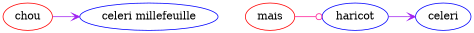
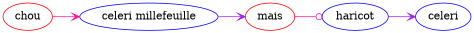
edge "chou" -> "celeri millefeuille": color purple -> deeppink
edge "celeri millefeuille" -> "mais": added
